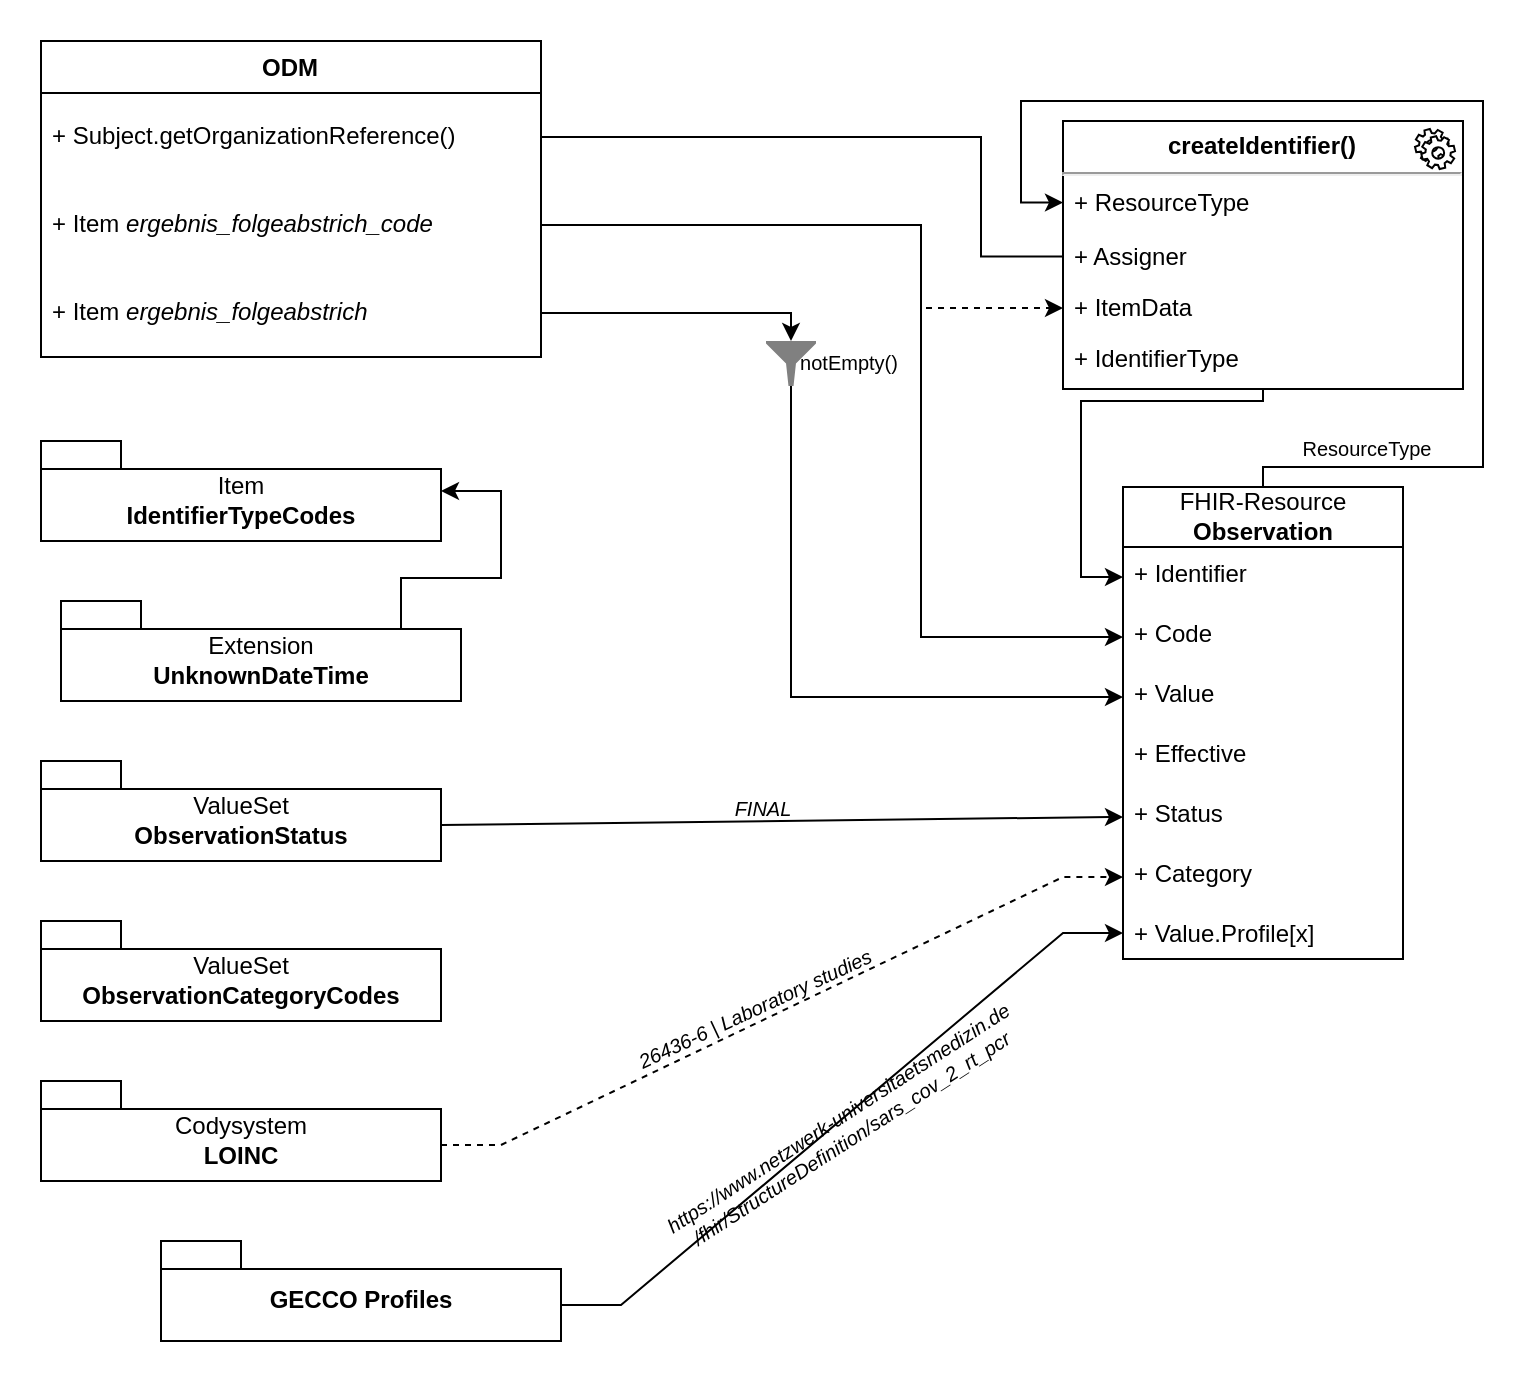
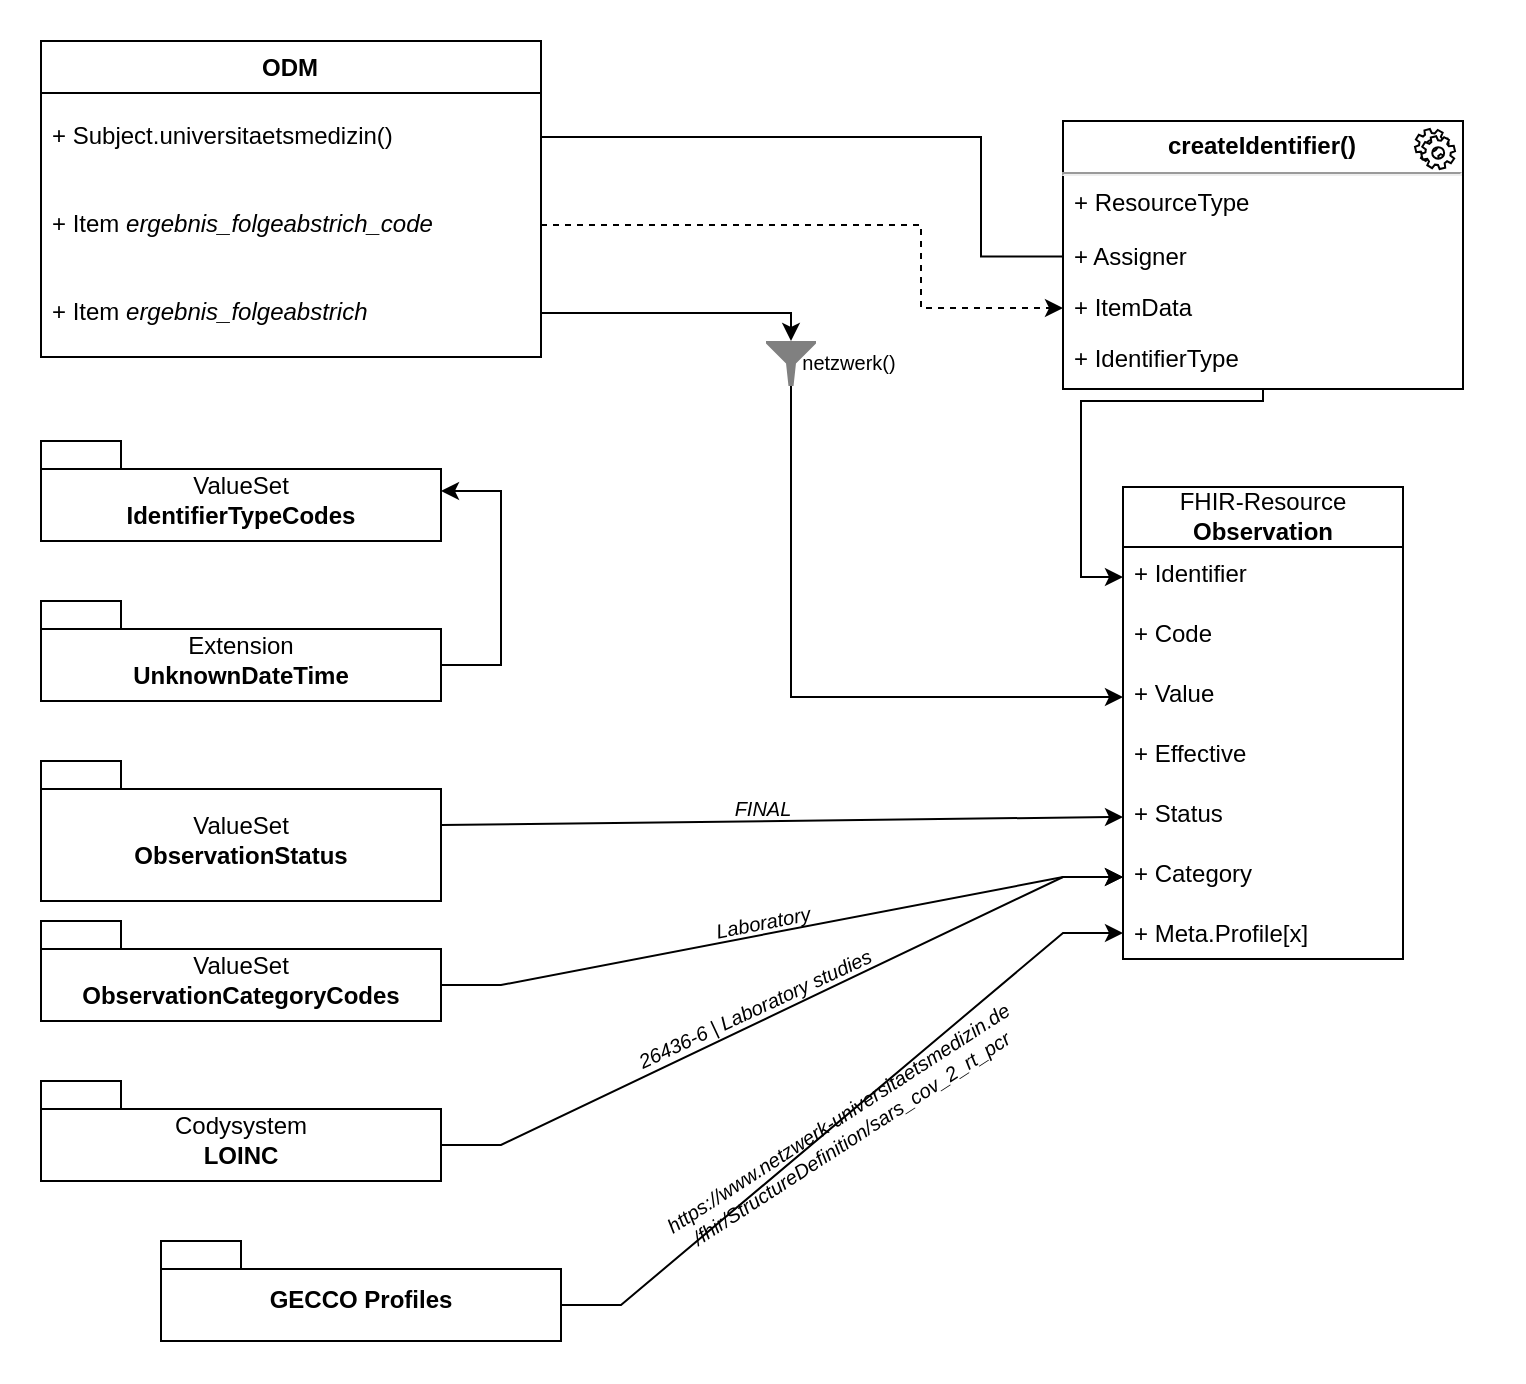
edge "FHIR-Resource Observation" -> "+ ResourceType": removed, label "ResourceType"
node "+ Subject.getOrganizationReference()": label "+ Subject.getOrganizationReference()" -> "+ Subject.universitaetsmedizin()"
node "notEmpty()": label "notEmpty()" -> "netzwerk()"
node "Item IdentifierTypeCodes": label "Item IdentifierTypeCodes" -> "ValueSet IdentifierTypeCodes"
edge "+ Item ergebnis_folgeabstrich_code" -> "+ Code": removed
node "Extension UnknownDateTime": moved (261, 651) -> (241, 651)
node "ValueSet ObservationStatus": size 400x100 -> 400x140
node "+ Value.Profile[x]": label "+ Value.Profile[x]" -> "+ Meta.Profile[x]"
edge "ValueSet ObservationCategoryCodes" -> "+ Category": added, label "Laboratory"
edge "Codysystem LOINC" -> "+ Category": style dashed -> solid
